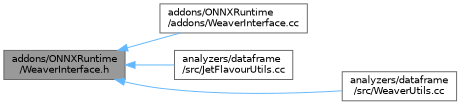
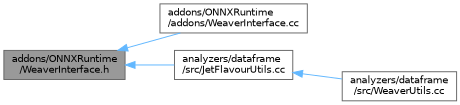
edge "analyzers/dataframe /src/WeaverUtils.cc" -> "addons/ONNXRuntime /WeaverInterface.h": now "analyzers/dataframe /src/WeaverUtils.cc" -> "analyzers/dataframe /src/JetFlavourUtils.cc"
